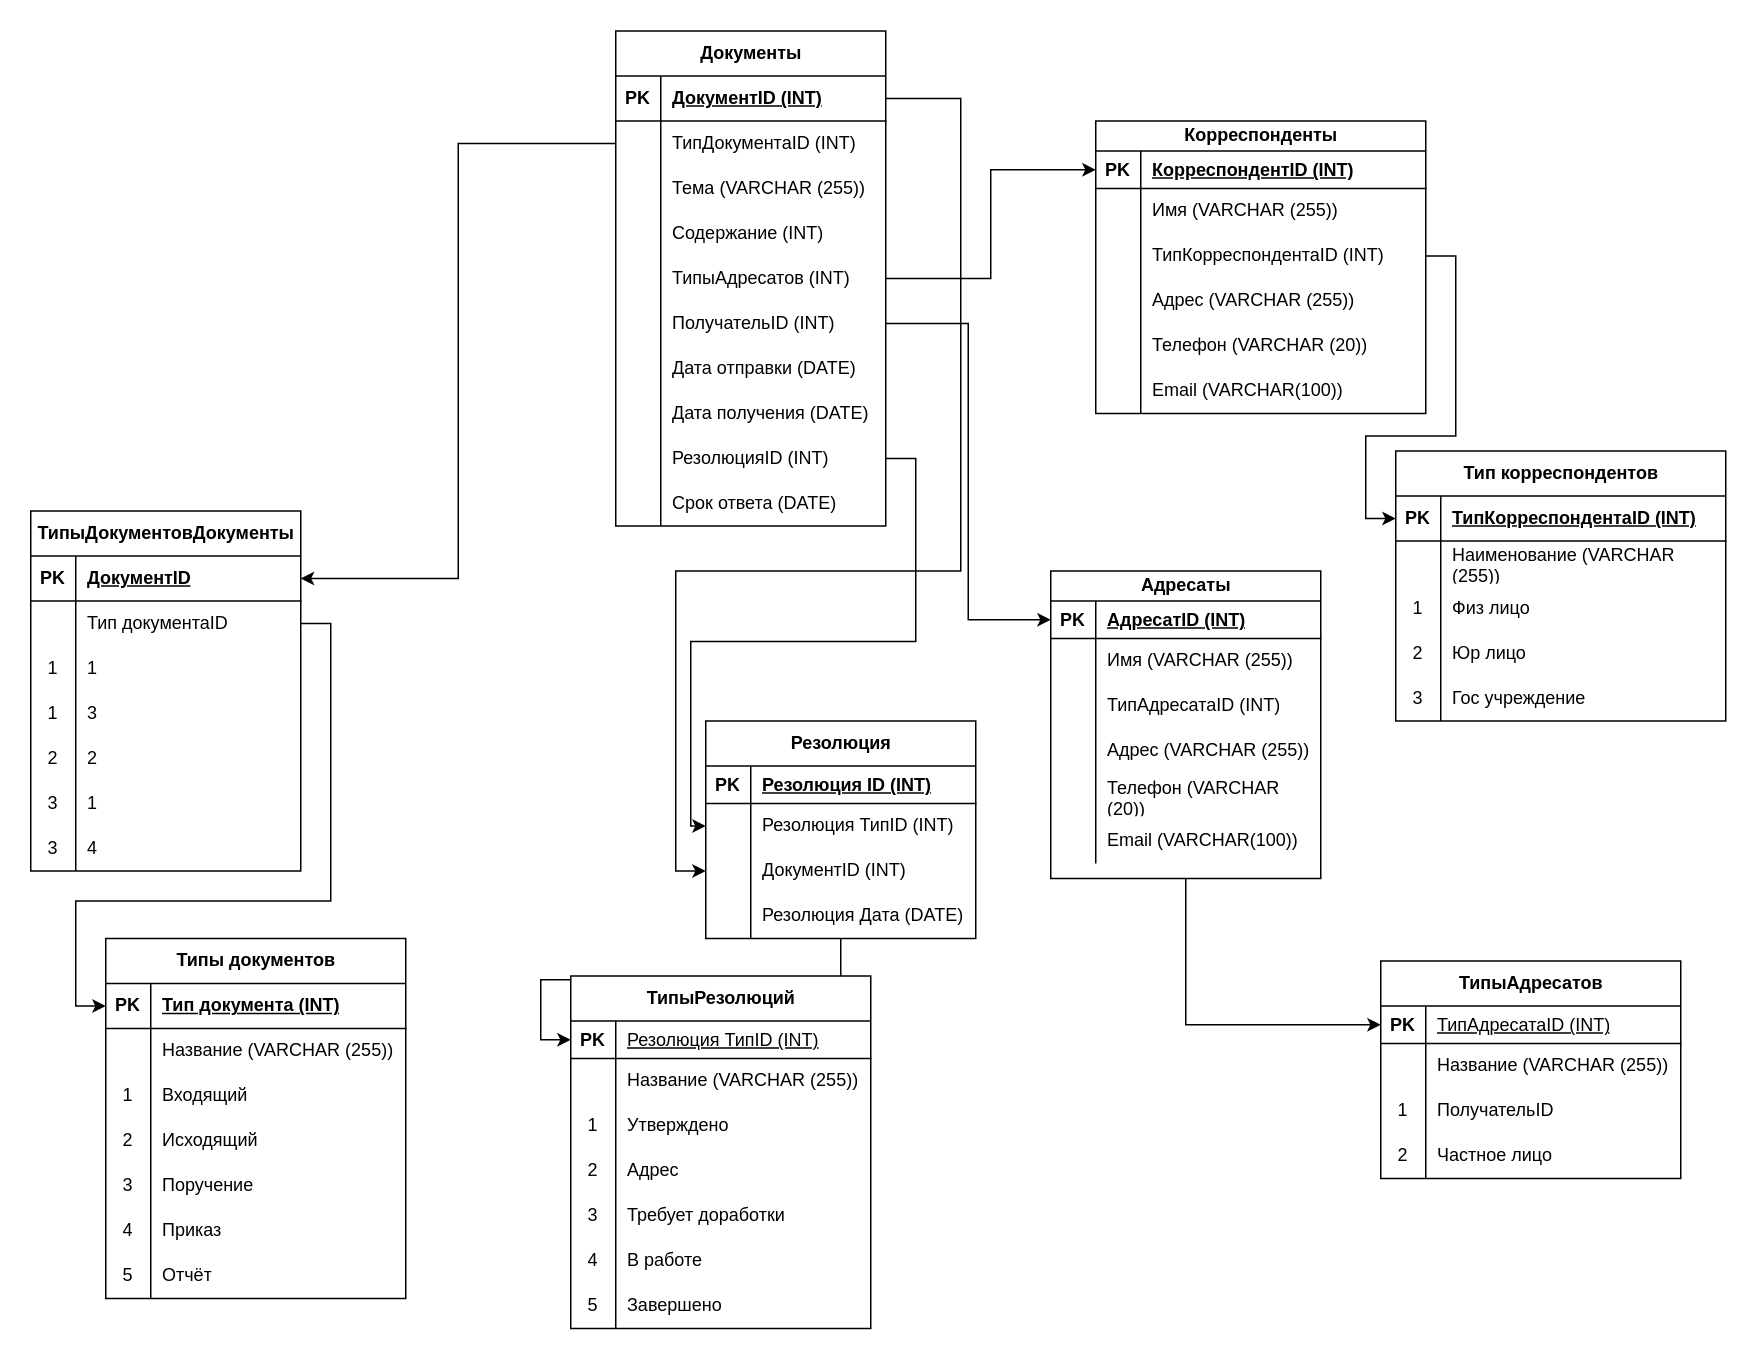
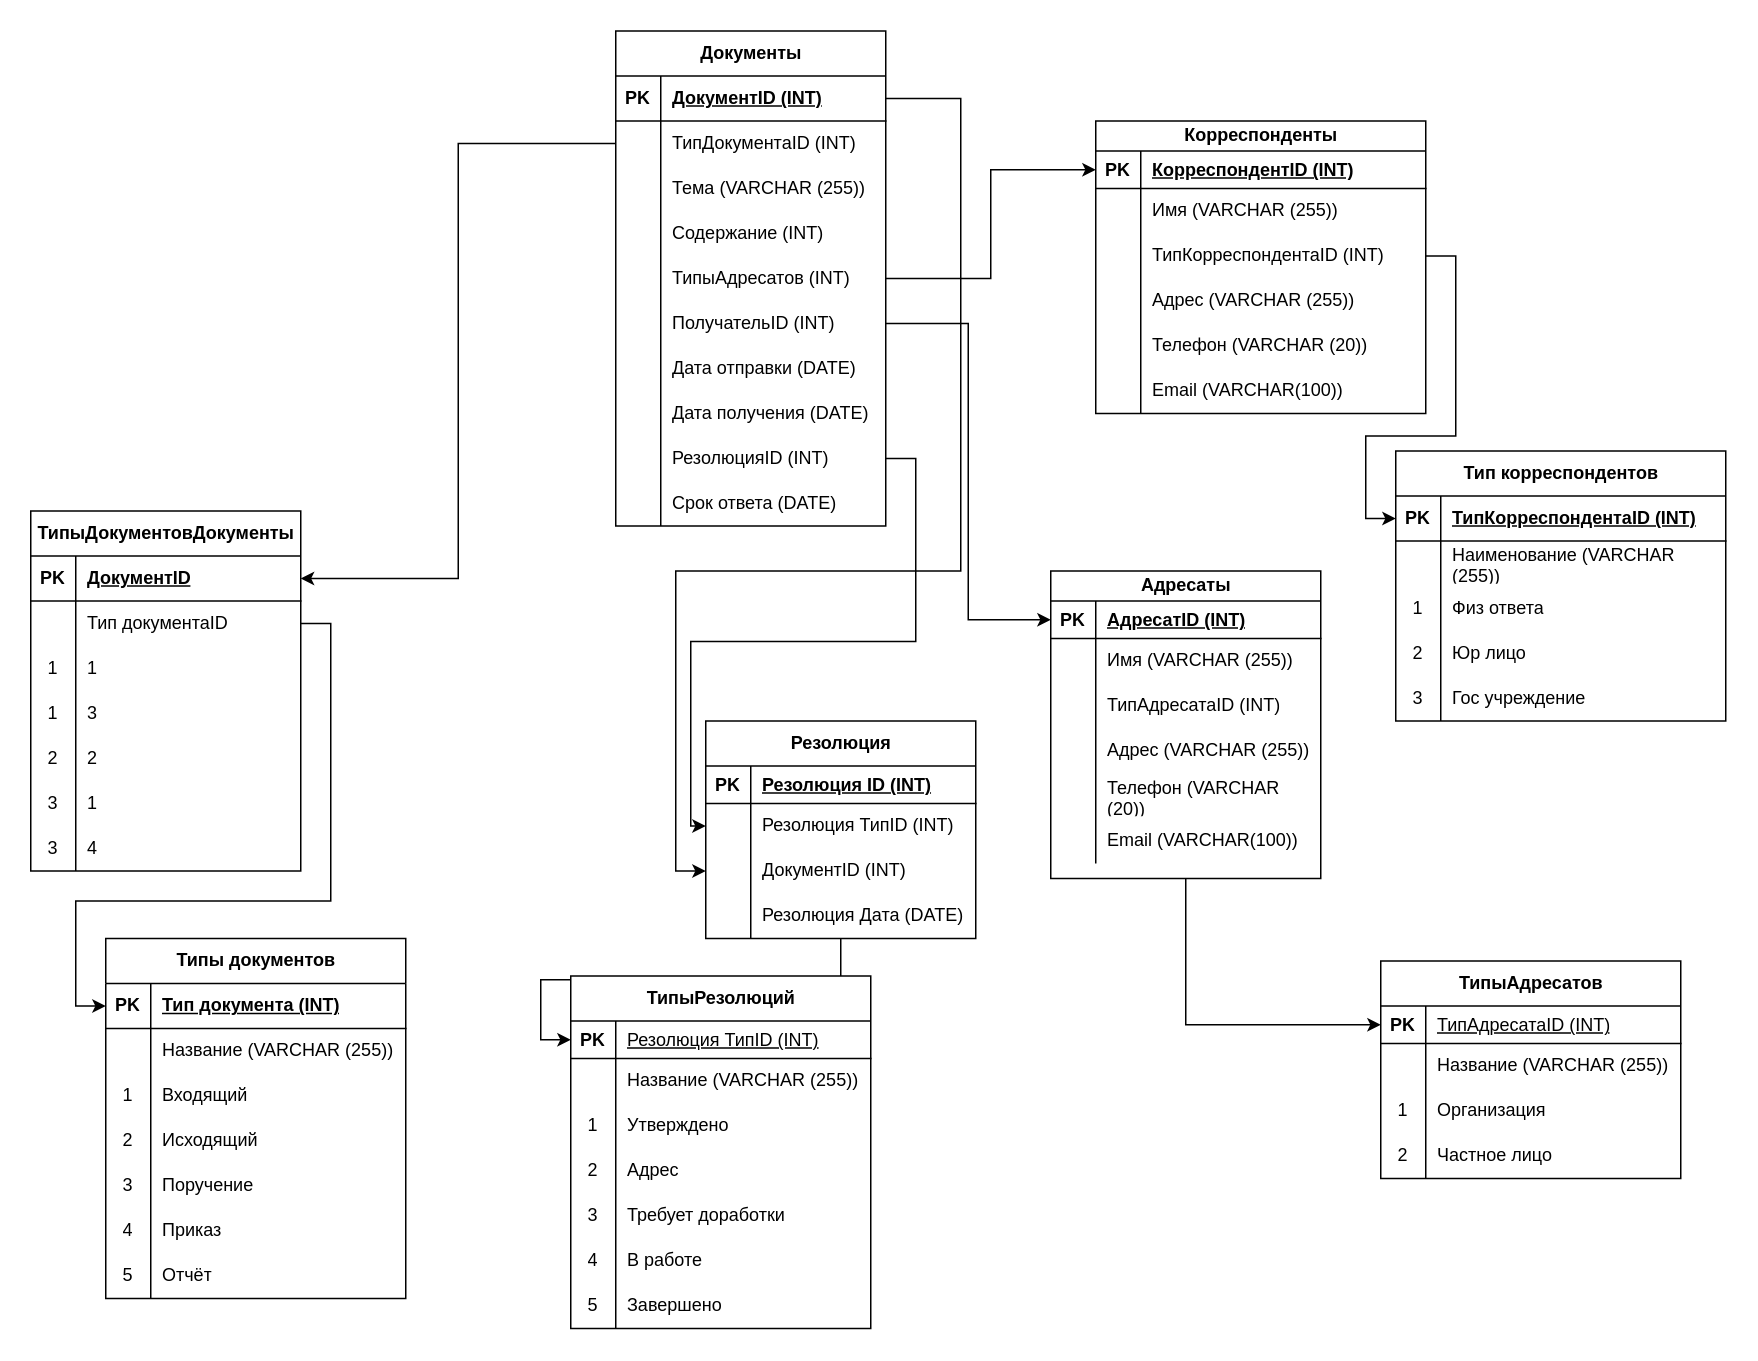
node "Физ лицо": label "Физ лицо" -> "Физ ответа"
node "ПолучательID": label "ПолучательID" -> "Организация"
